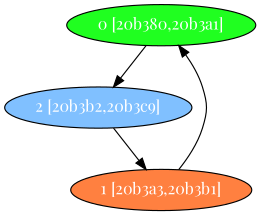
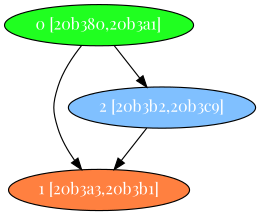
edge "1 [20b3a3,20b3b1]" -> "0 [20b380,20b3a1]": reversed
